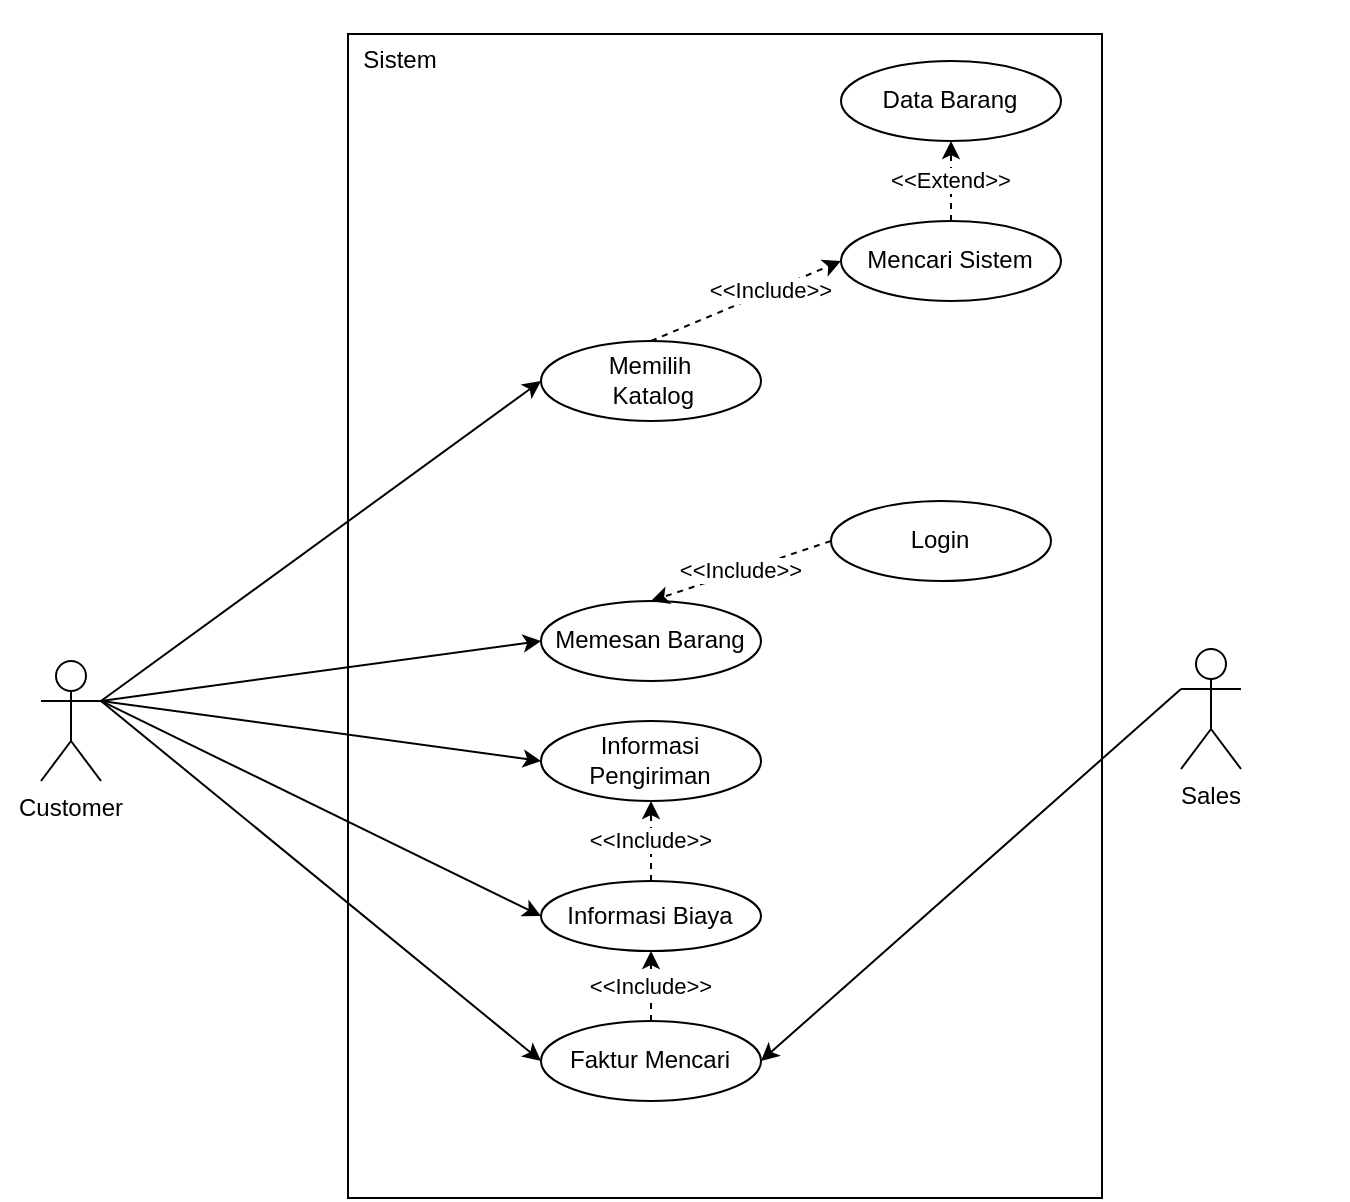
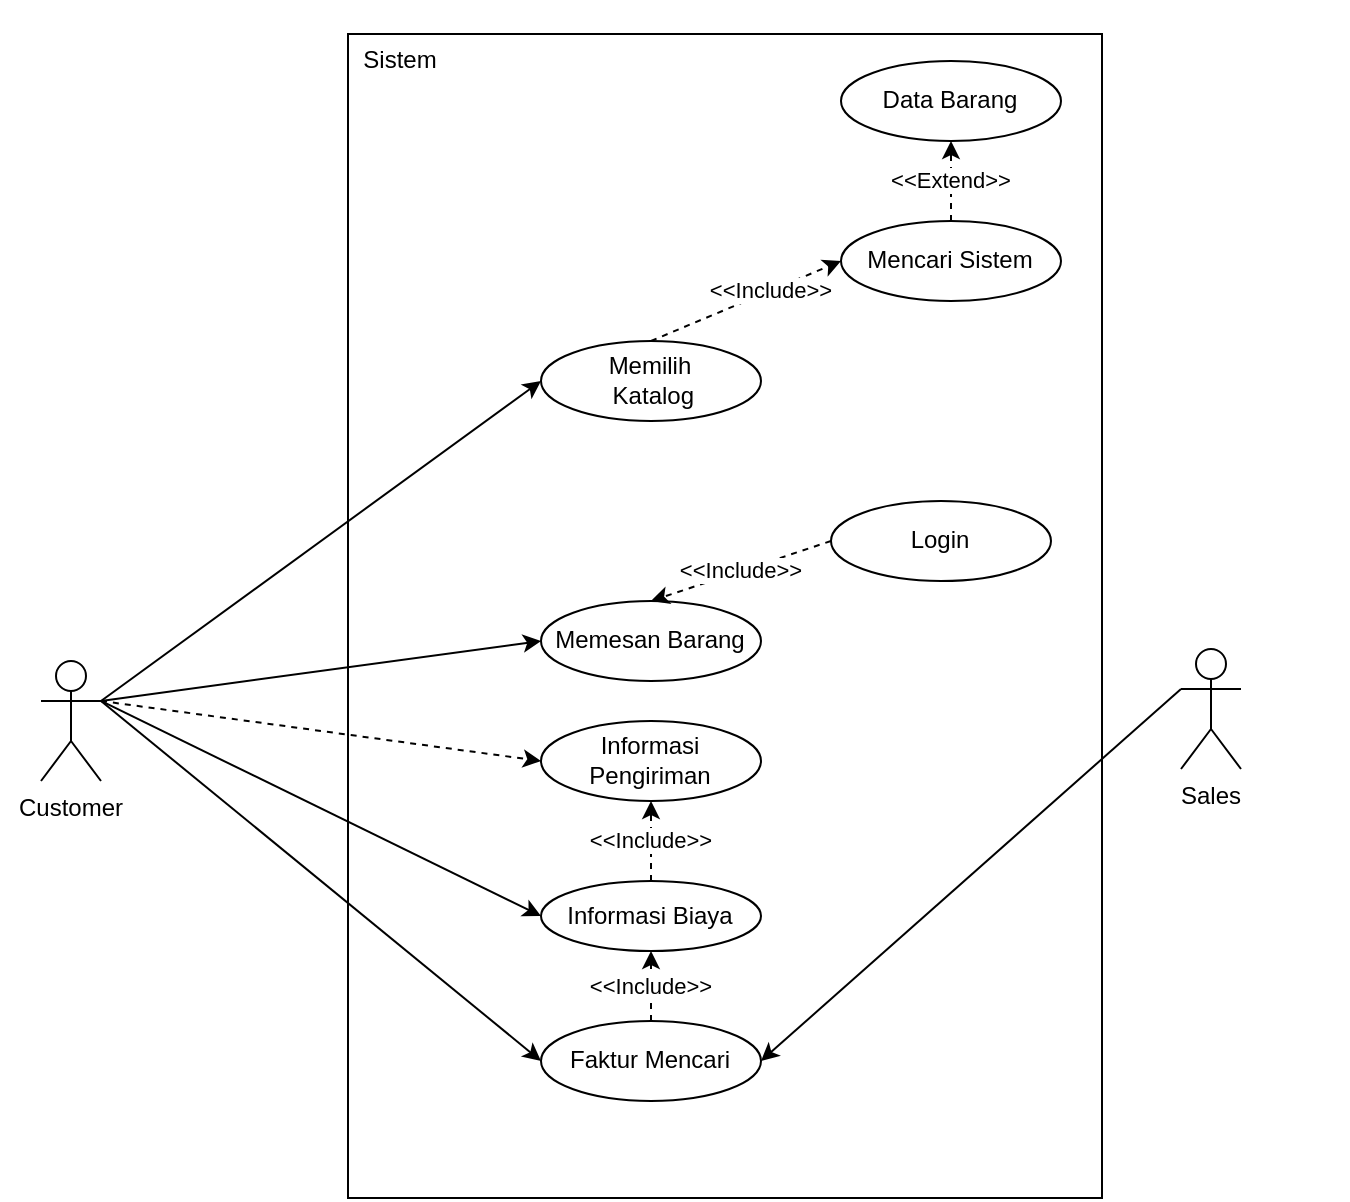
edge "Customer" -> "Informasi Pengiriman": style solid -> dashed
